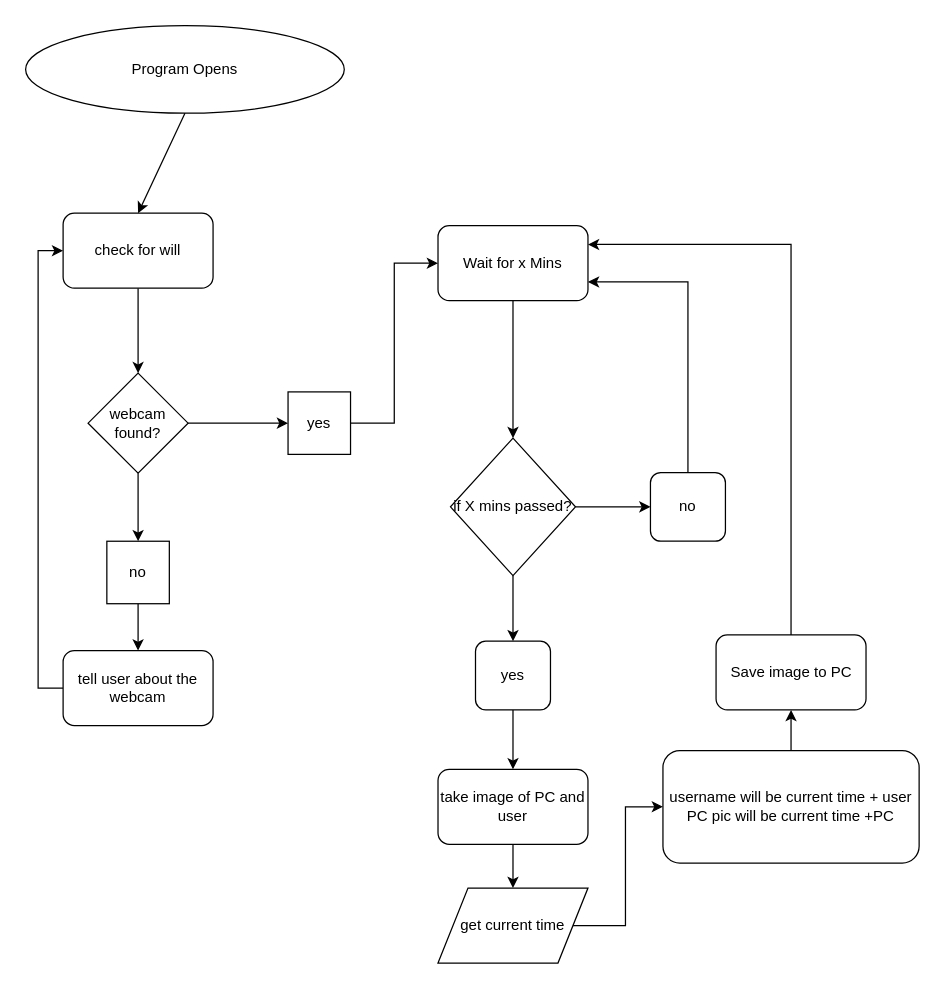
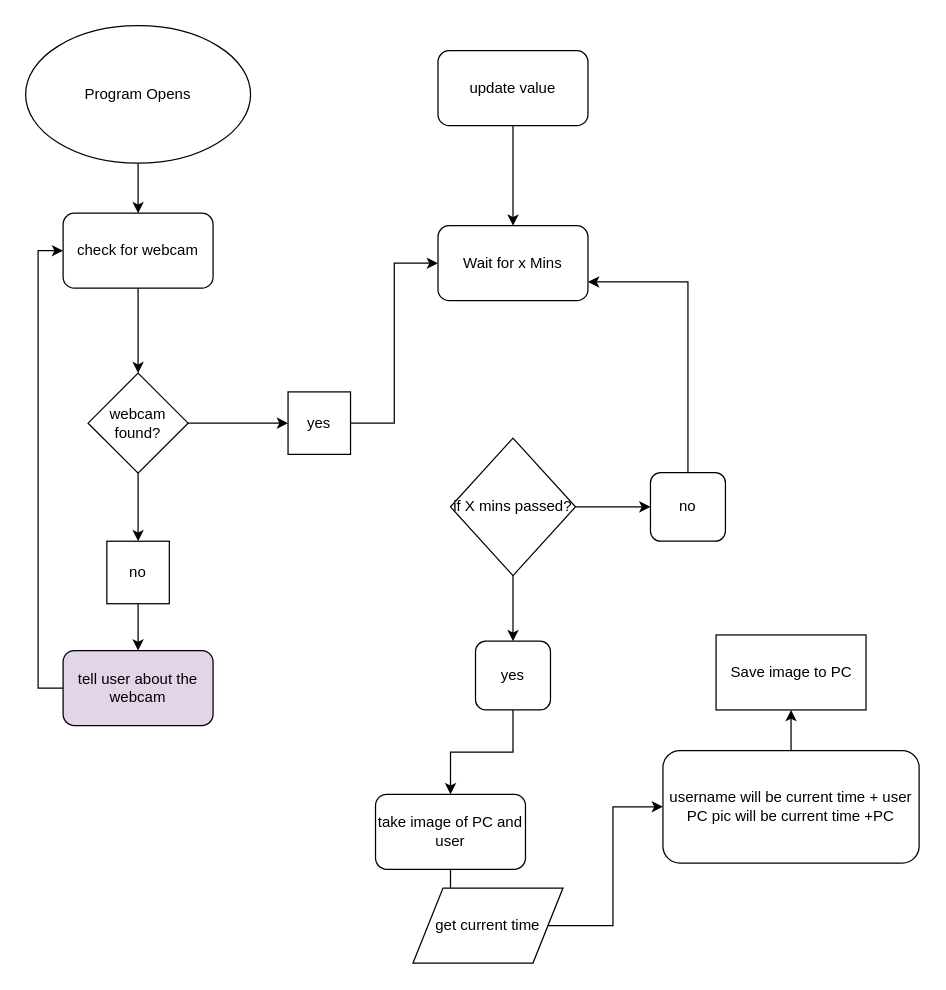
node "Program Opens": size 319x88 -> 225x138
node "update value": added
edge "update value" -> "Wait for x Mins": added
node "check for will": label "check for will" -> "check for webcam"
edge "Save image to PC" -> "Wait for x Mins": removed
edge "Wait for x Mins" -> "if X mins passed?": removed
node "Save image to PC": shape rounded rectangle -> rectangle
node "tell user about the webcam": fillcolor #ffffff -> #e1d5e7
node "take image of PC and user": moved (513, 807) -> (451, 832)
node "get current time": moved (513, 926) -> (488, 926)
